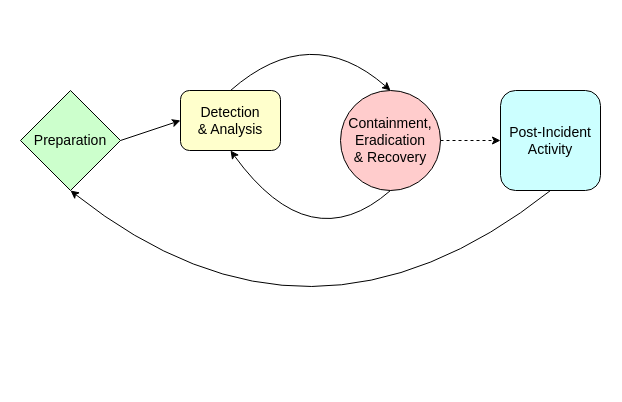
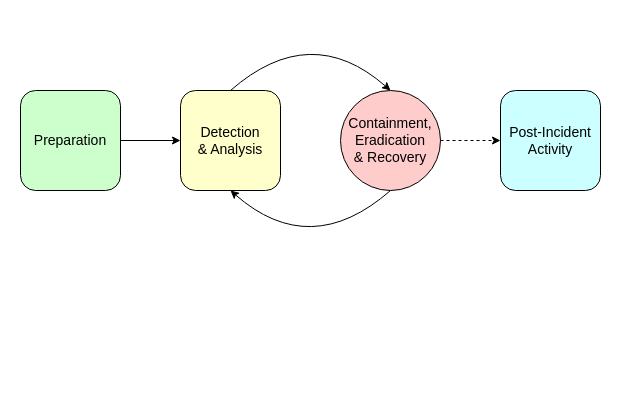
node "Detection & Analysis": size 100x60 -> 100x100
node "Preparation": shape diamond -> rounded rectangle
edge "Post-Incident Activity" -> "Preparation": removed
